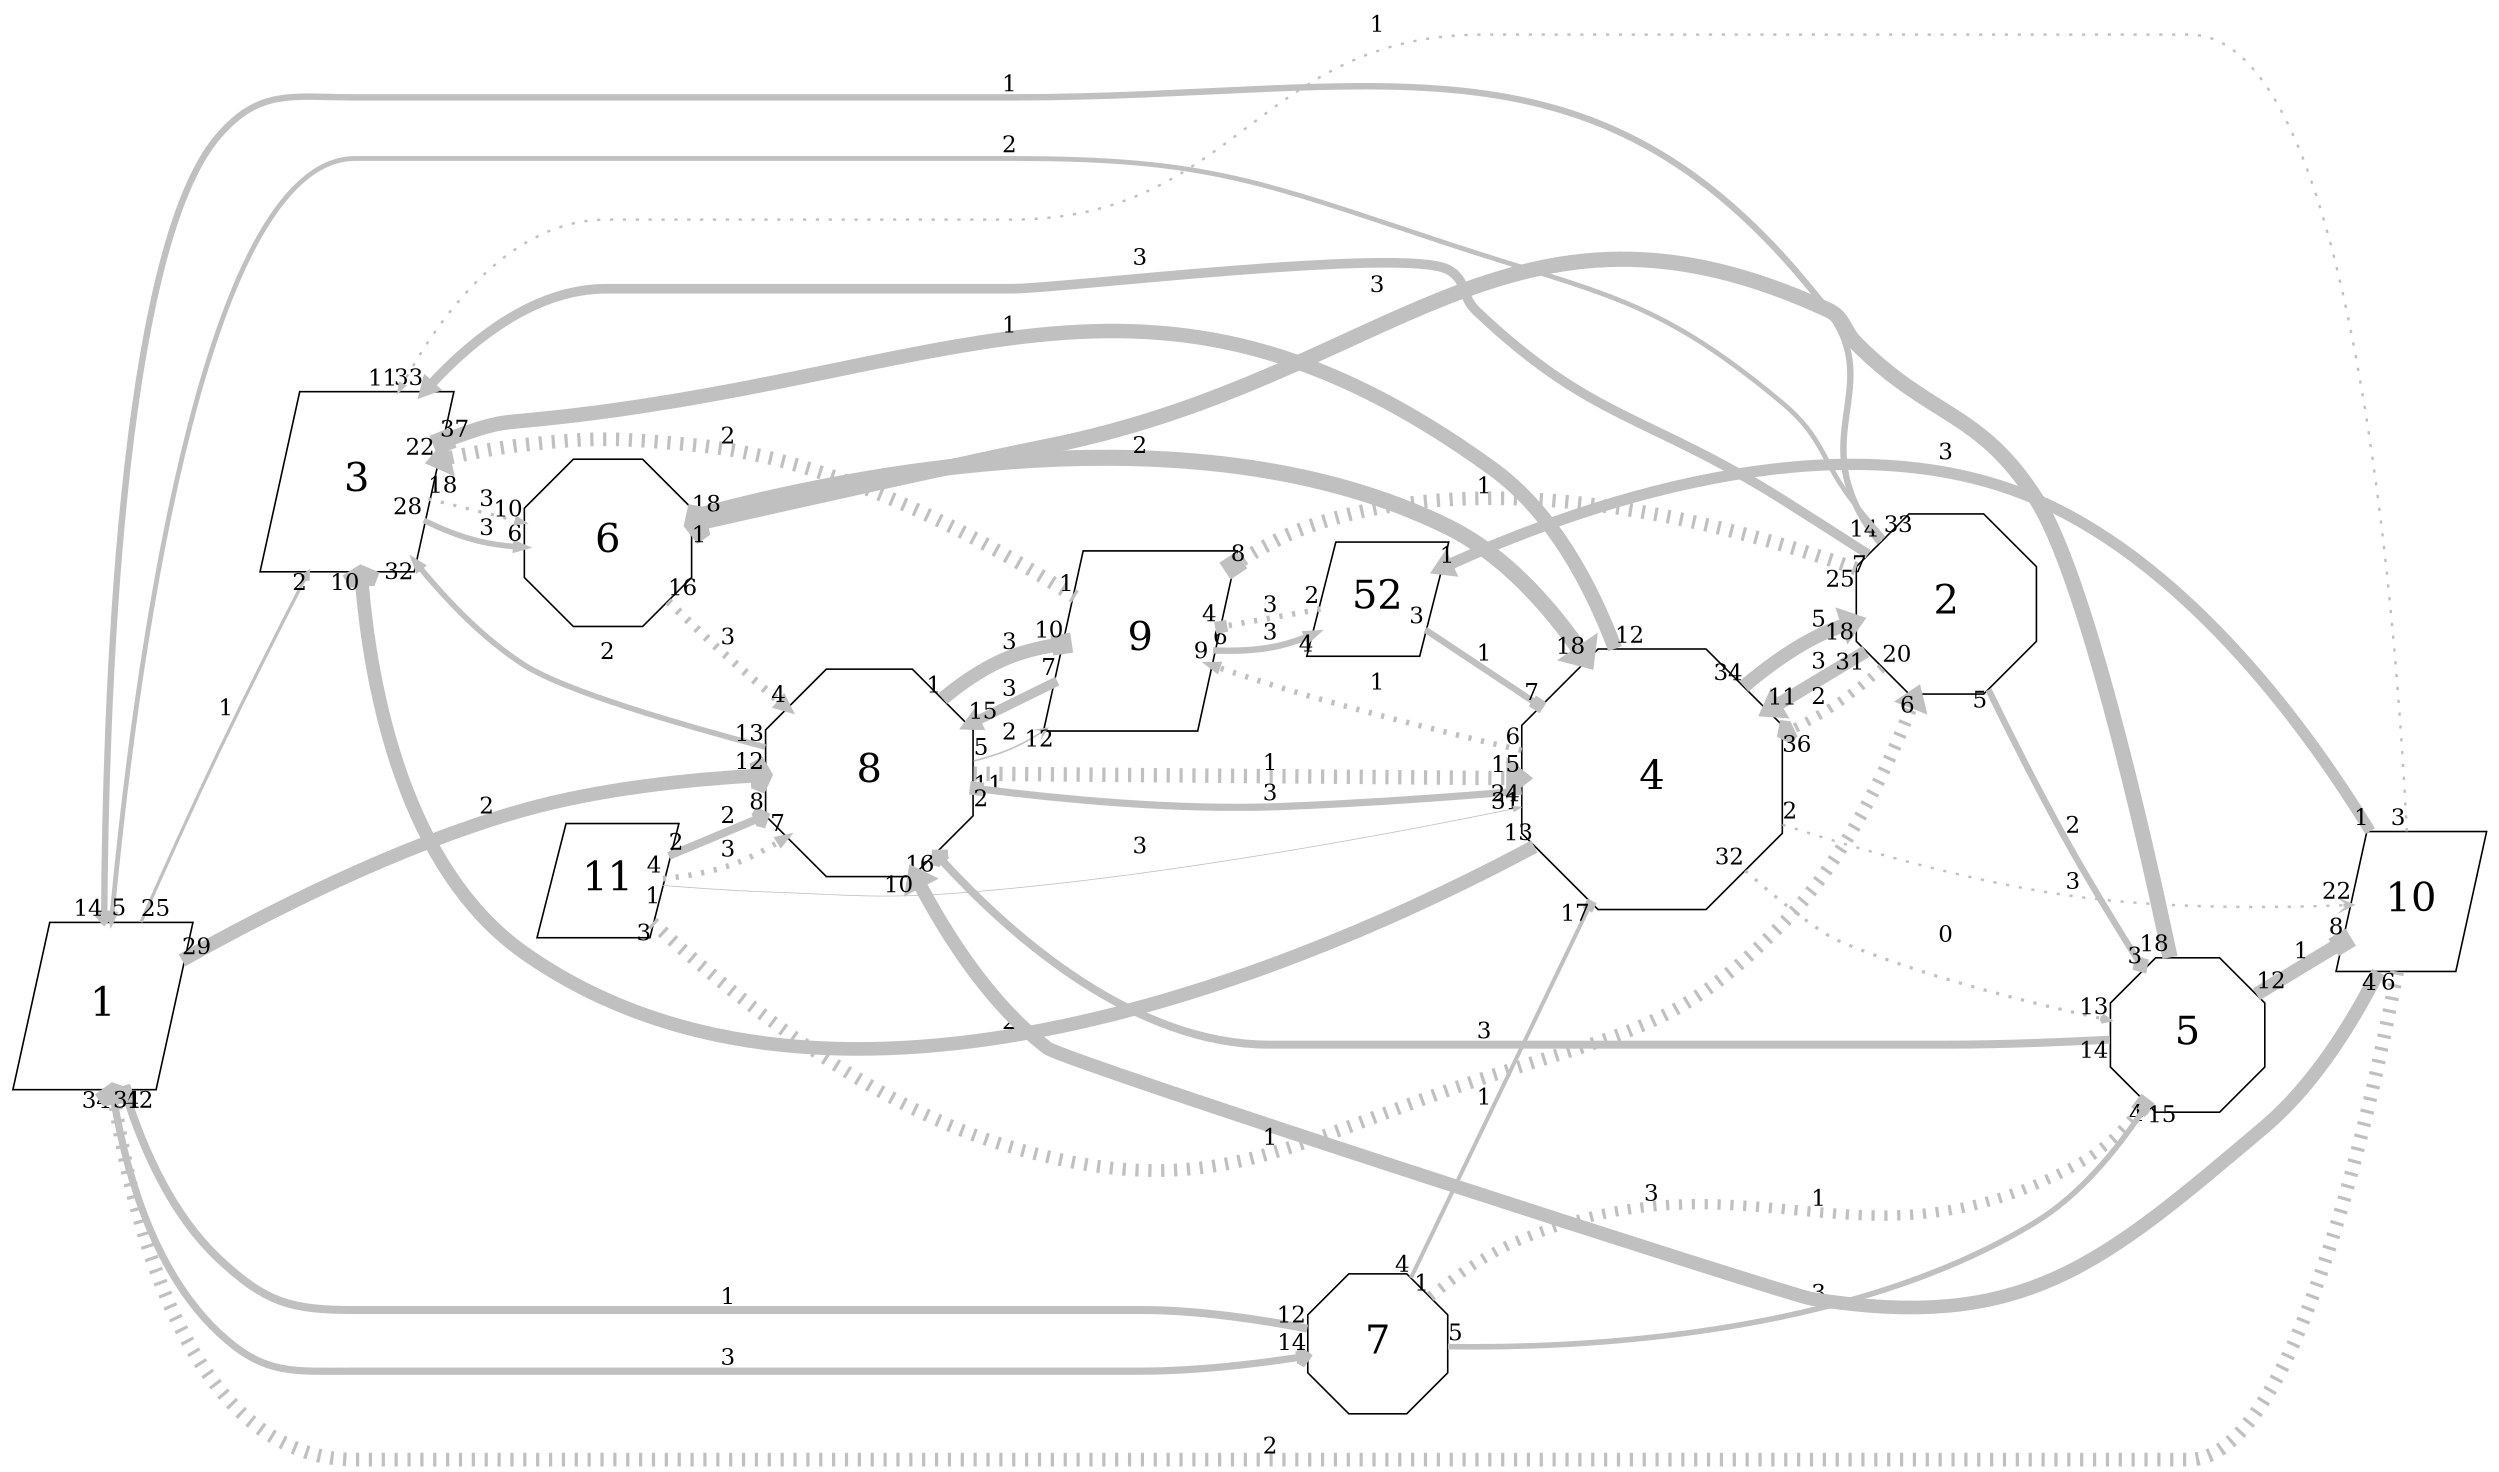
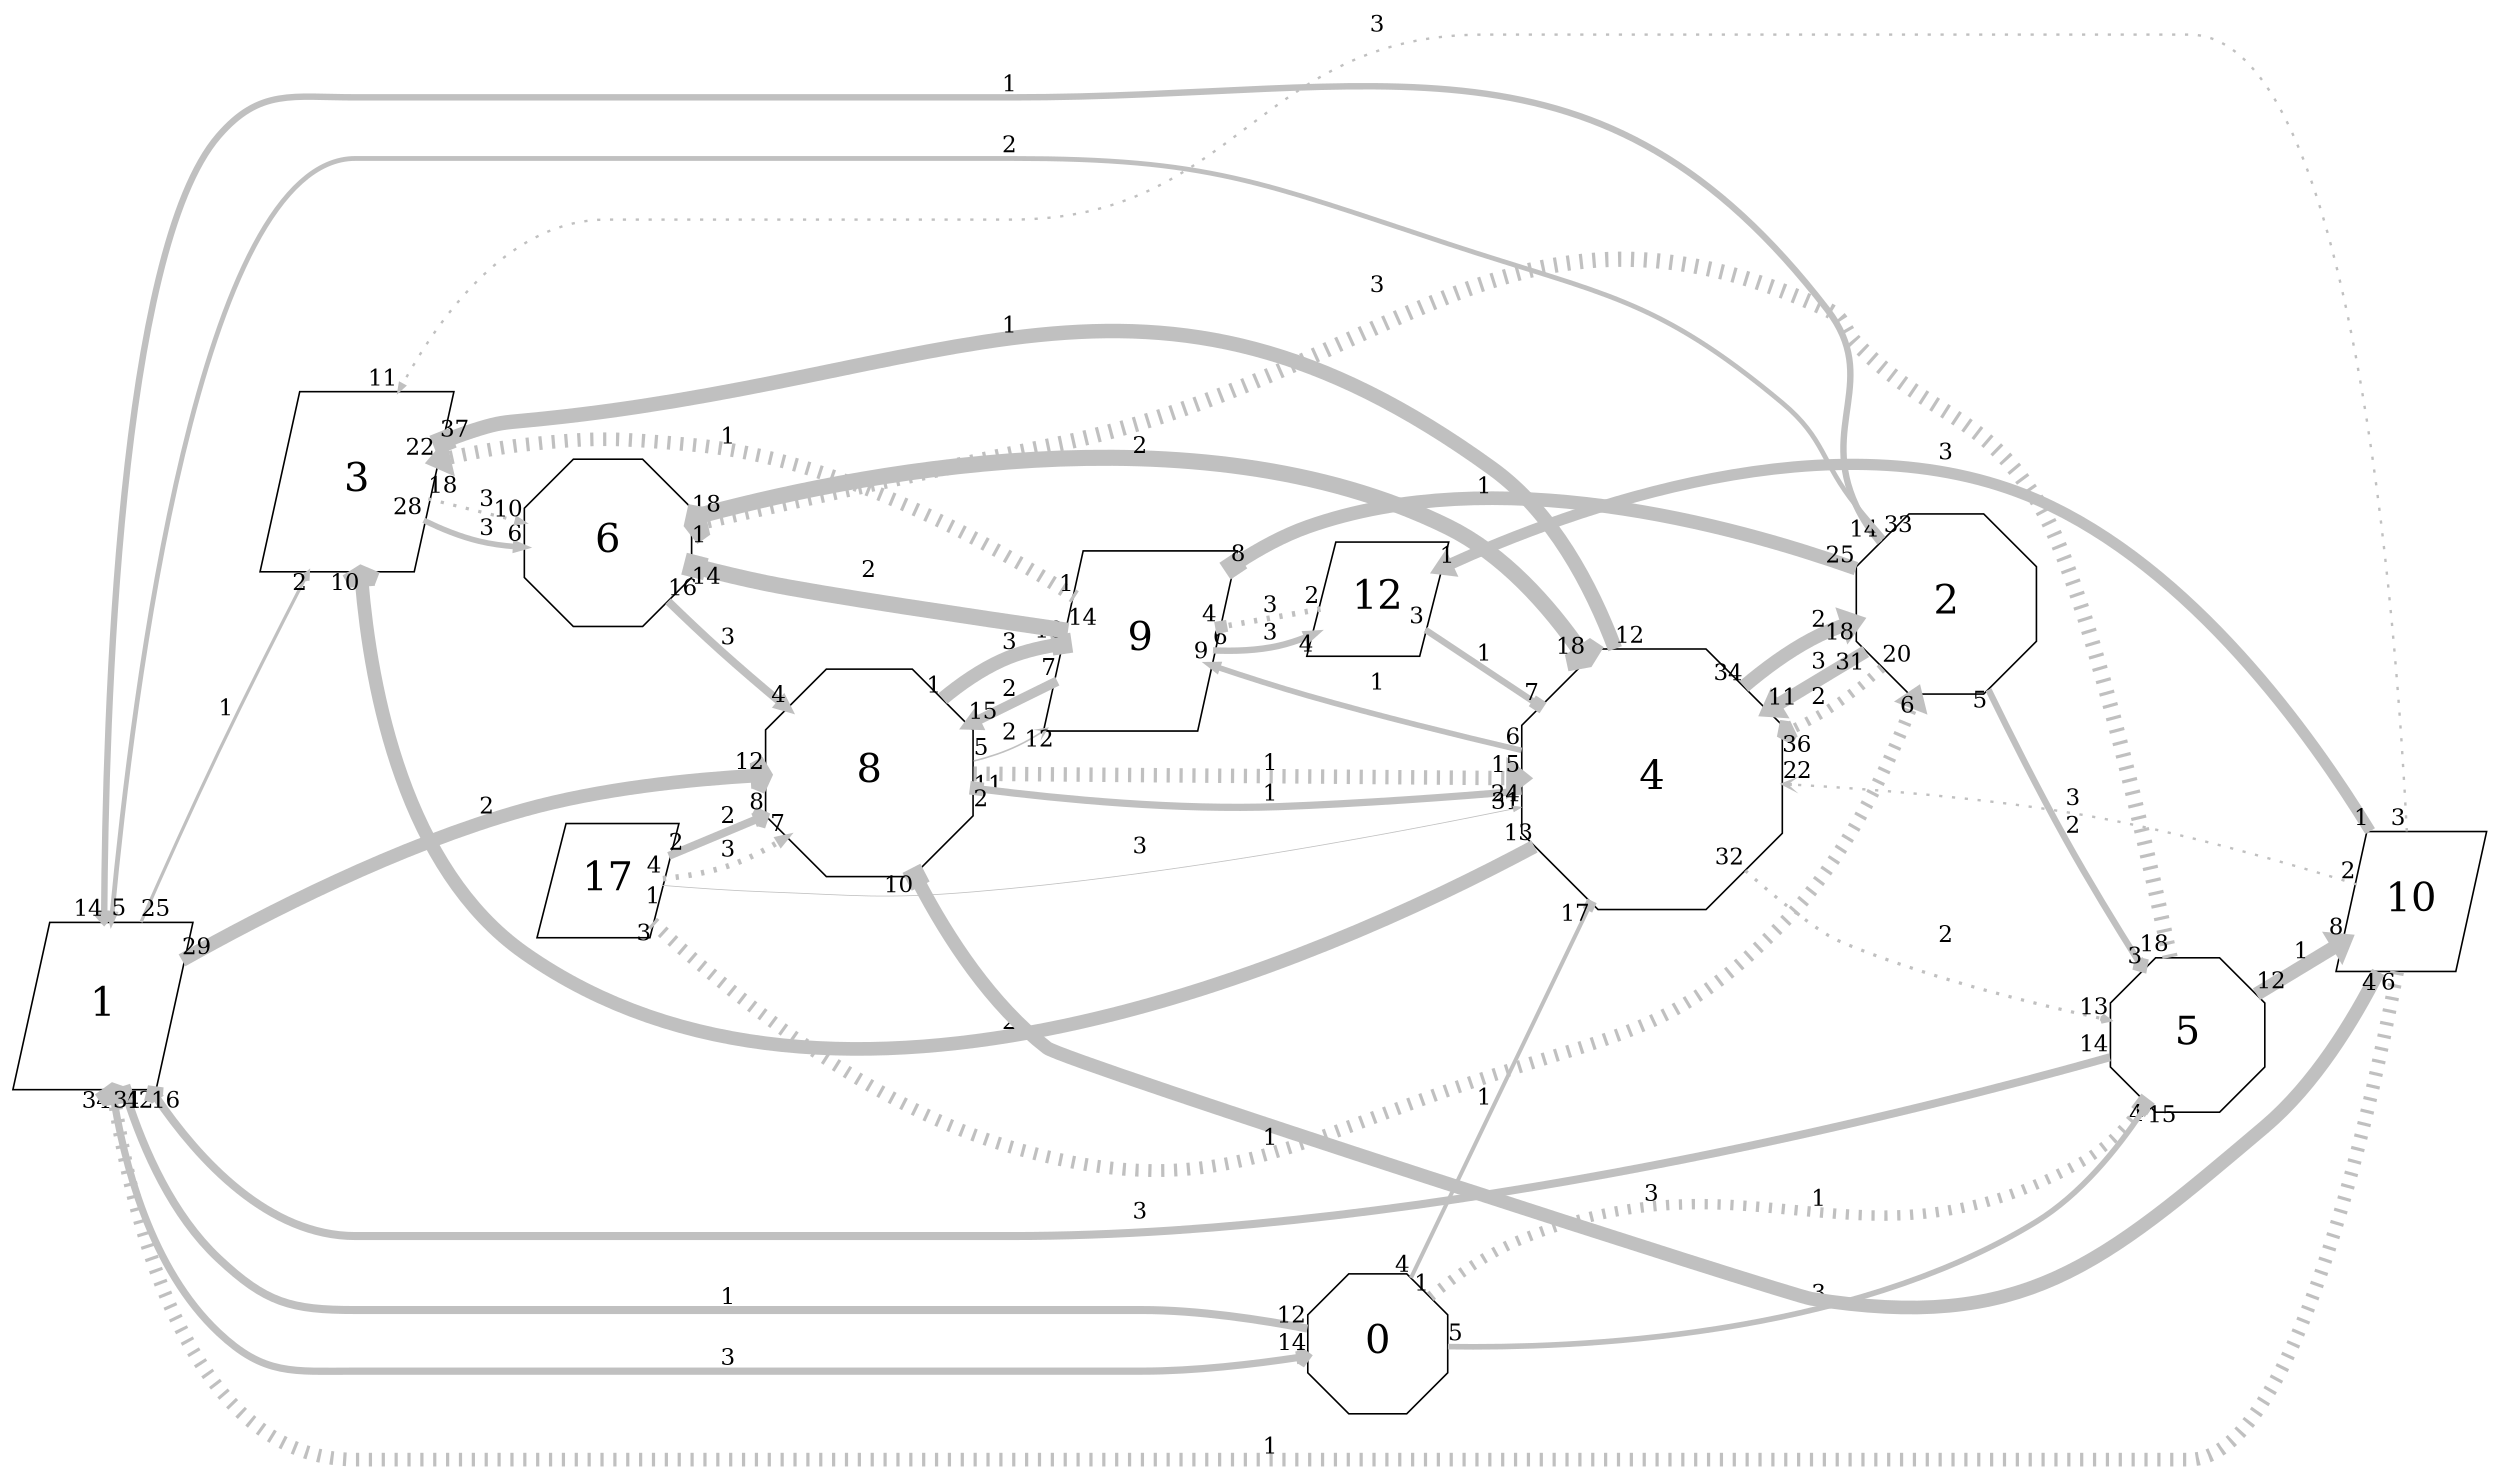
edge "10" -> "3": label "1" -> "3"
edge "5" -> "6": style solid -> dotted
edge "2" -> "3": removed, label "3"
edge "9" -> "3": label "2" -> "1"
edge "6" -> "4": arrowhead normal -> vee
edge "2" -> "9": style dotted -> bold
node "52": label "52" -> "12"
edge "9" -> "6": added, label "2"
edge "4" -> "2": label "5" -> "2"
edge "6" -> "8": style dotted -> bold
edge "8" -> "3": removed, label "2"
edge "9" -> "8": label "3" -> "2"
edge "4" -> "9": style dotted -> solid
edge "4" -> "8": label "3" -> "1"
node "11": label "11" -> "17"
edge "4" -> "10": reversed
edge "4" -> "5": label "0" -> "2"
edge "5" -> "10": arrowhead box -> normal
edge "5" -> "8": now "5" -> "1"
edge "10" -> "8": arrowhead normal -> box
node "7": label "7" -> "0"
edge "10" -> "1": label "2" -> "1"
